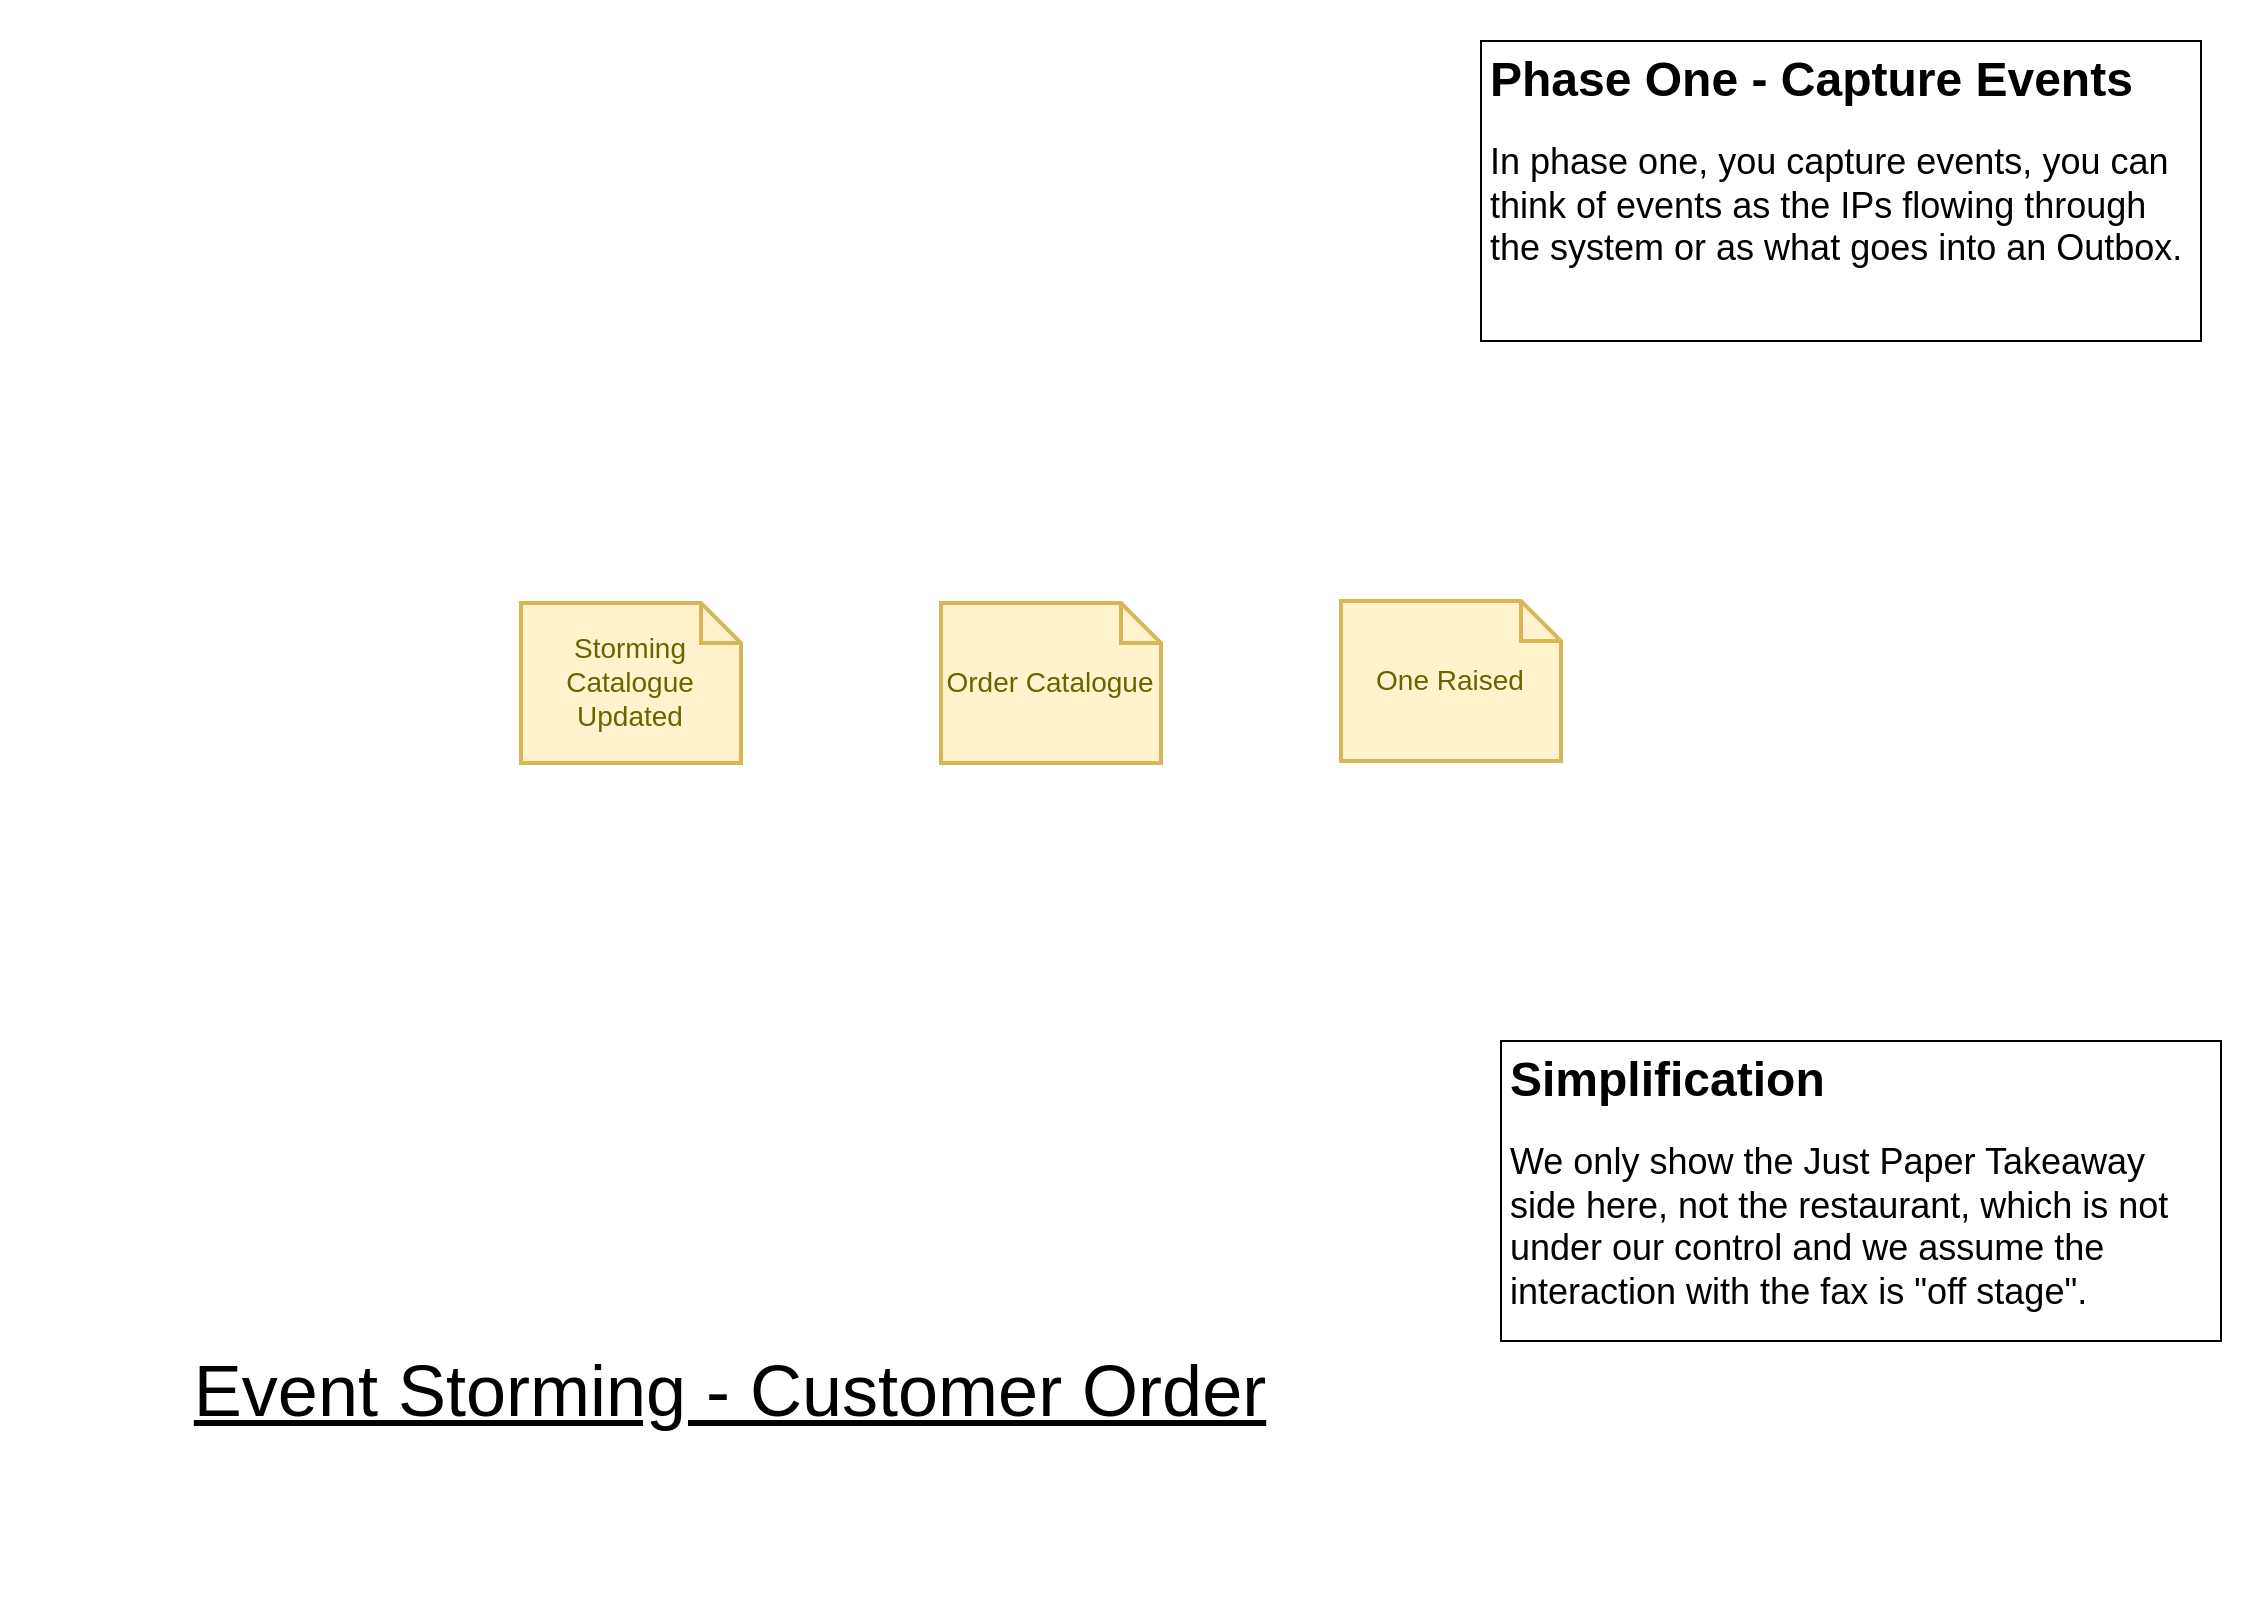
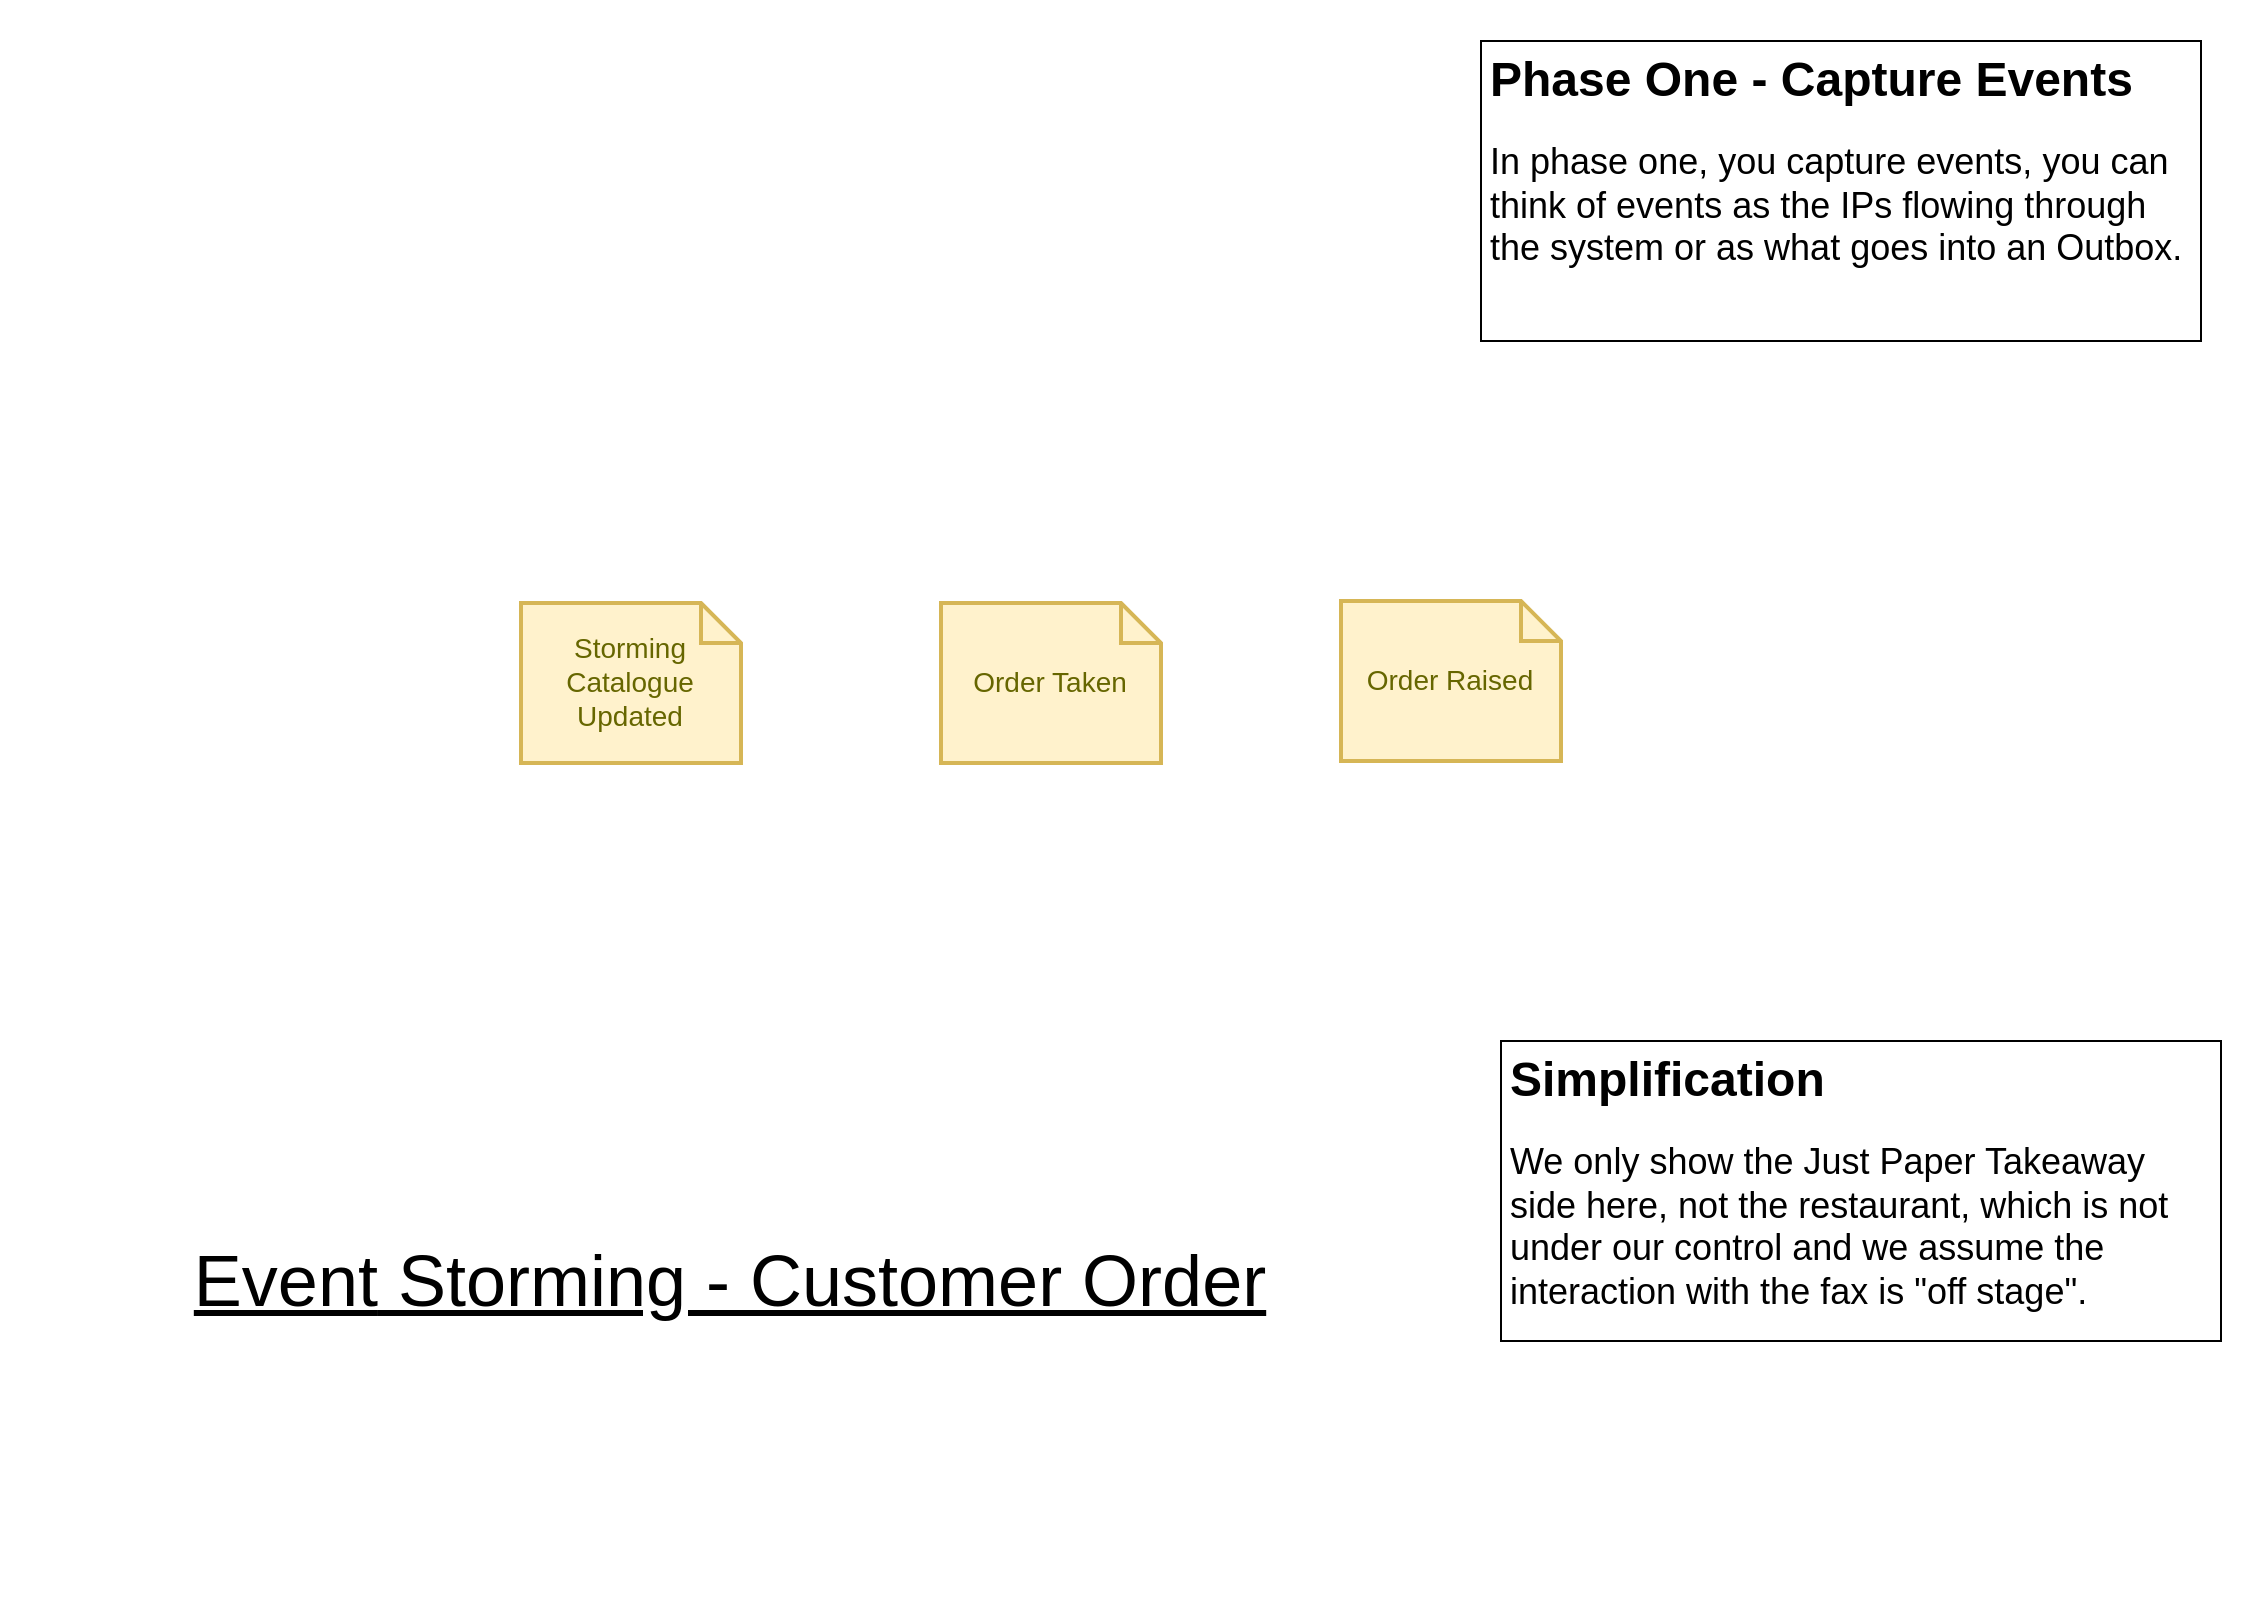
node "One Raised": label "One Raised" -> "Order Raised"
node "Order Catalogue": label "Order Catalogue" -> "Order Taken"
node "Event Storming - Customer Order": moved (731, 1391) -> (731, 1281)
